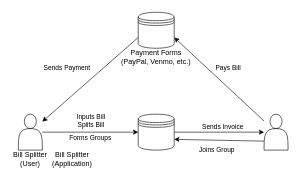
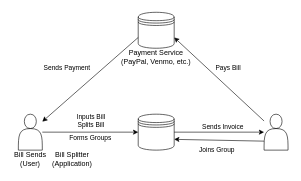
node "Payment Forms (PayPal, Venmo, etc.)": label "Payment Forms (PayPal, Venmo, etc.)" -> "Payment Service (PayPal, Venmo, etc.)"
node "Bill Splitter (User)": label "Bill Splitter (User)" -> "Bill Sends (User)"
